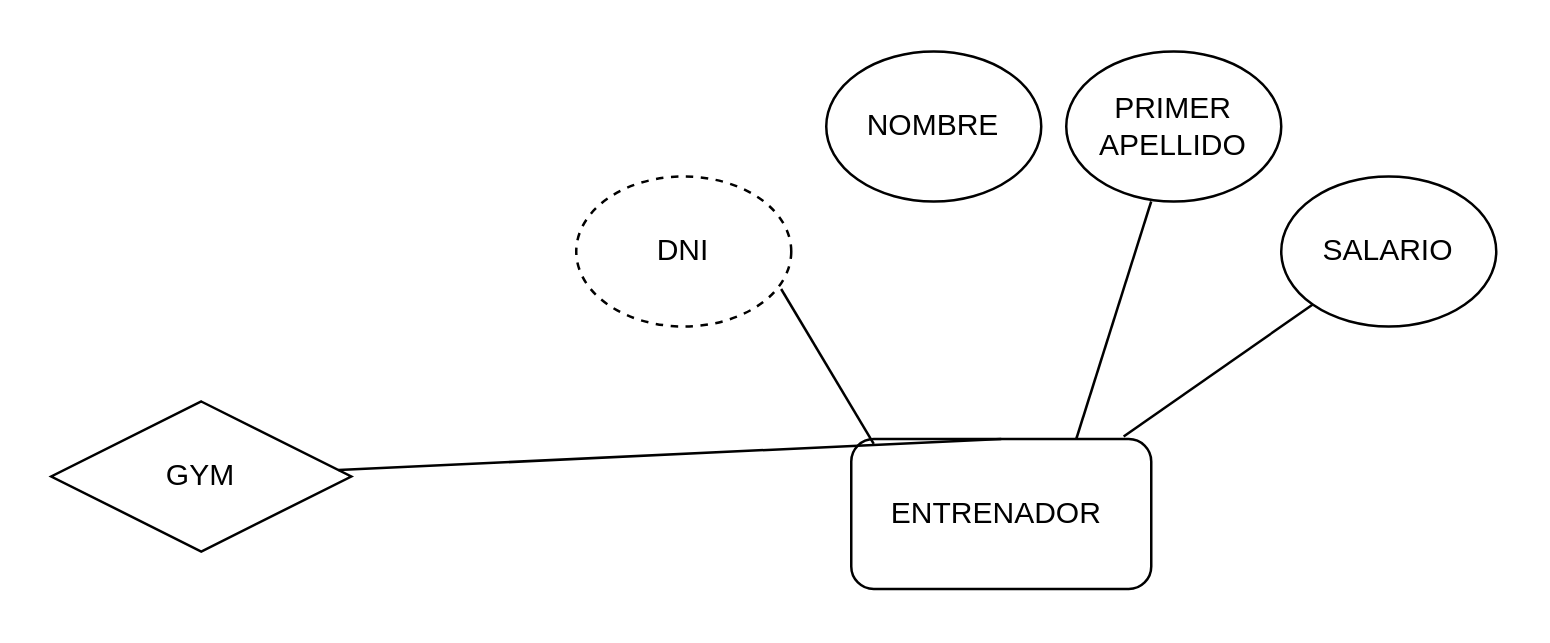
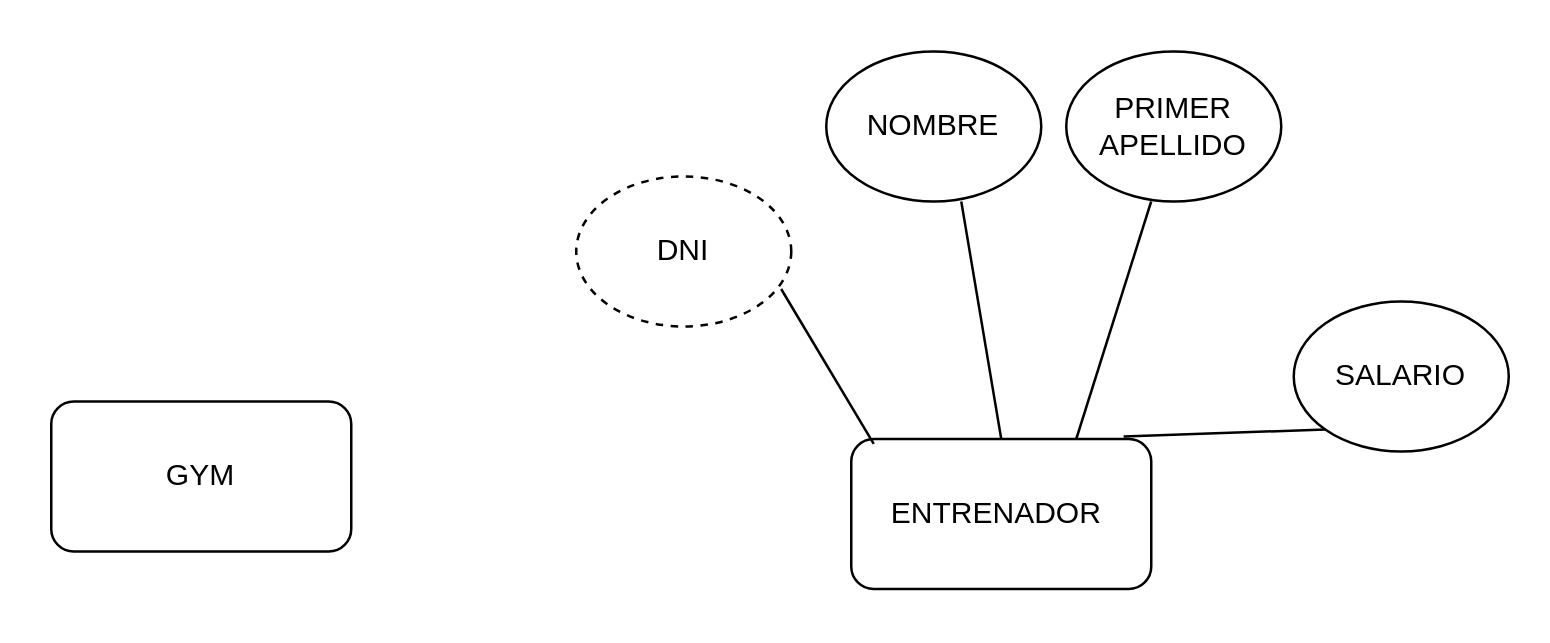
node "SALARIO": moved (1389, 251) -> (1401, 376)
edge "GYM" -- "ENTRENADOR": now "NOMBRE" -- "ENTRENADOR"
node "GYM": shape diamond -> rounded rectangle
